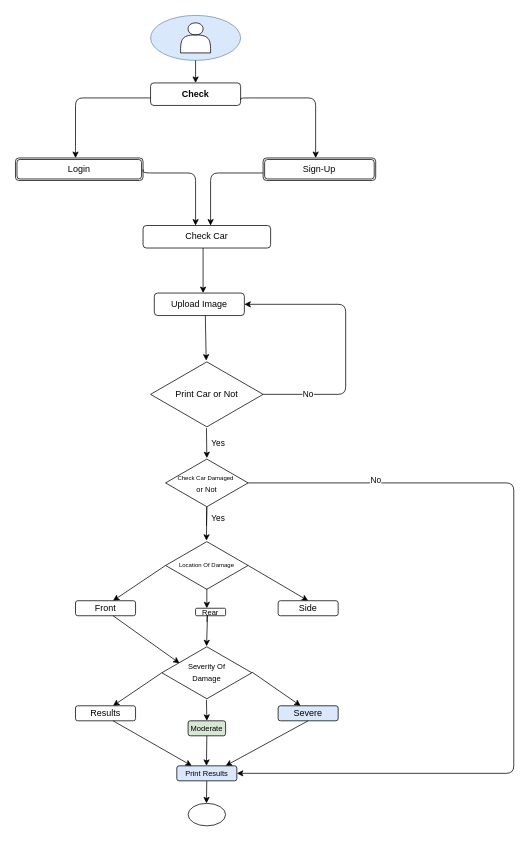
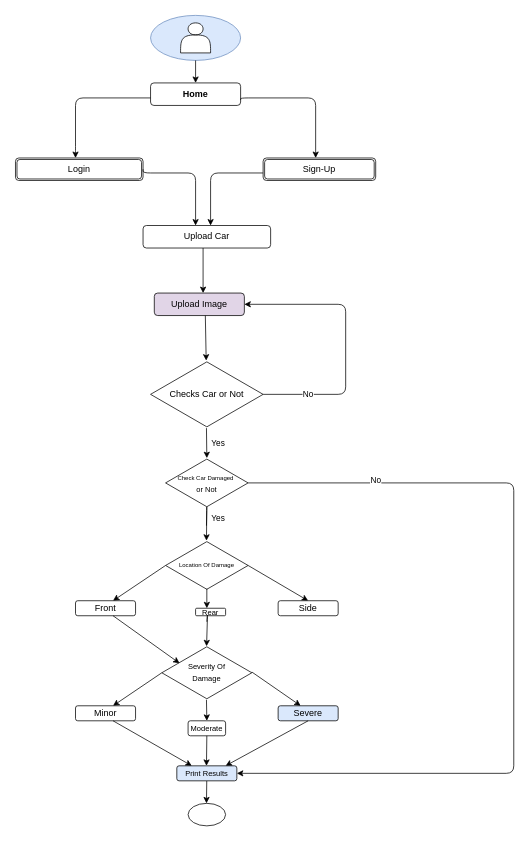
node "Check": label "Check" -> "Home"
node "Check Car": label "Check Car" -> "Upload Car"
node "Upload Image": fillcolor #ffffff -> #e1d5e7
node "Print Car or Not": label "Print Car or Not" -> "Checks Car or Not"
node "Results": label "Results" -> "Minor"
node "Moderate": fillcolor #d5e8d4 -> #ffffff
